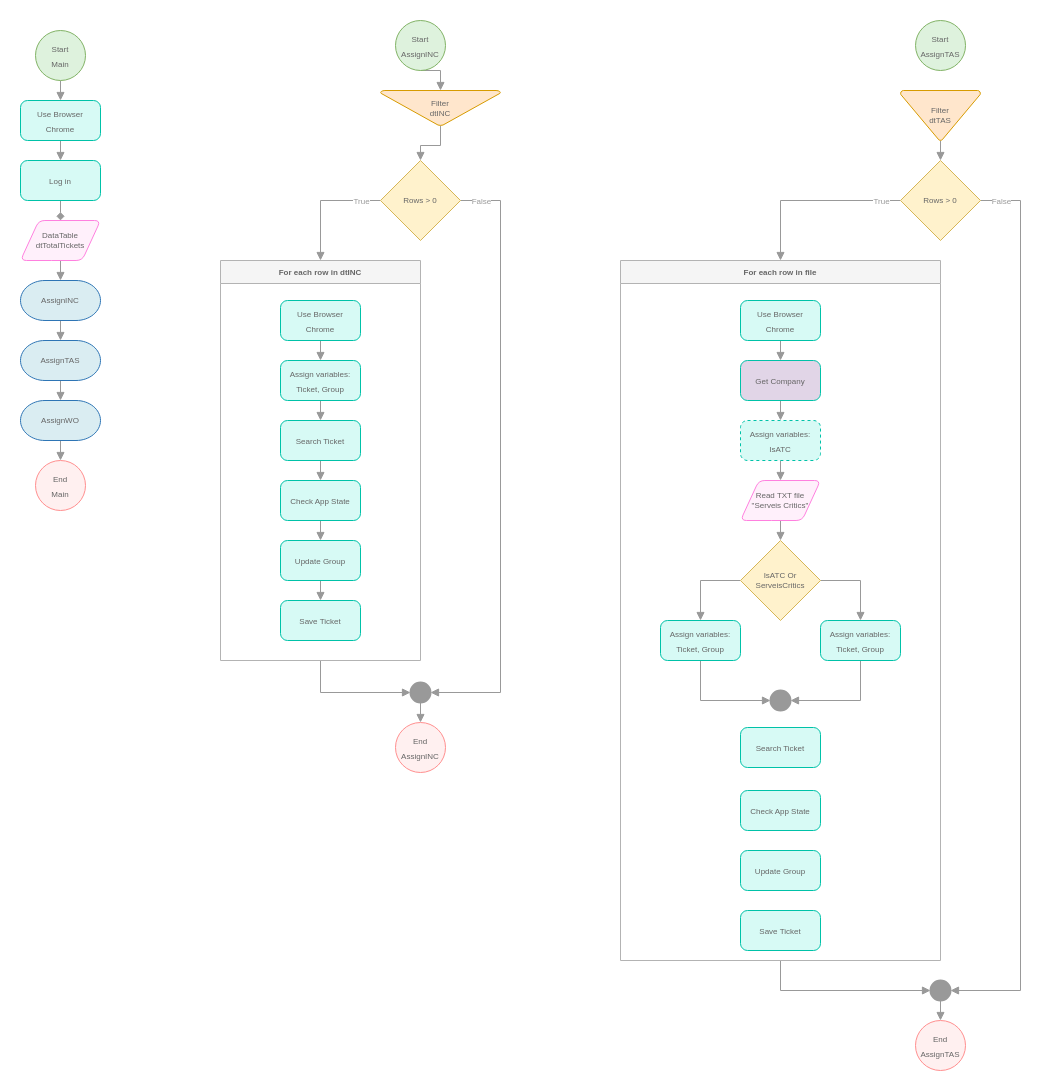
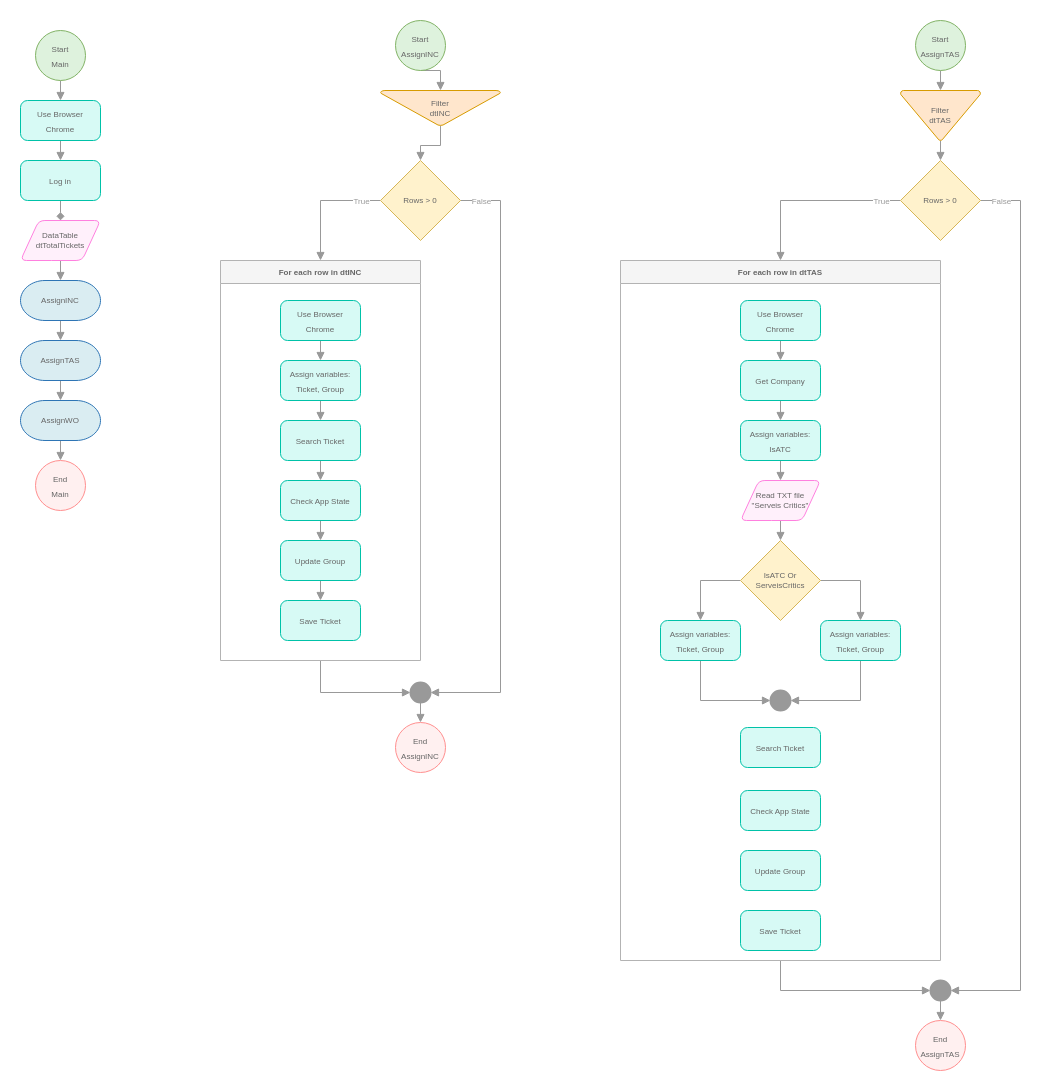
edge "Start AssignTAS" -> "Filter dtTAS": added
node "For each row in file": label "For each row in file" -> "For each row in dtTAS"
node "Get Company": fillcolor #e1d5e7 -> #d7faf5
node "Assign variables: IsATC": style dashed -> solid
